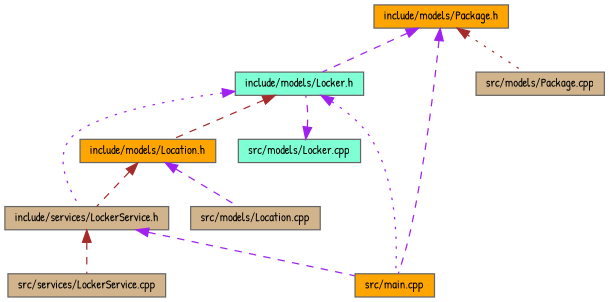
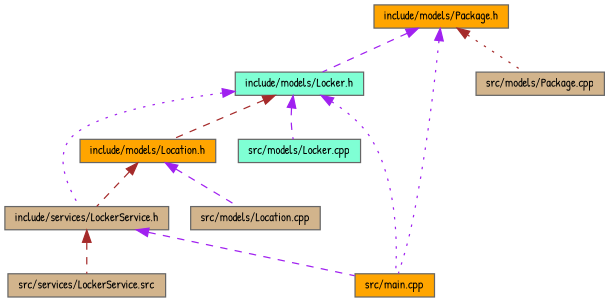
edge "include/models/Locker.h" -> "src/models/Locker.cpp": reversed
edge "src/main.cpp" -> "include/models/Package.h": style dashed -> dotted
node "src/services/LockerService.cpp": label "src/services/LockerService.cpp" -> "src/services/LockerService.src"
